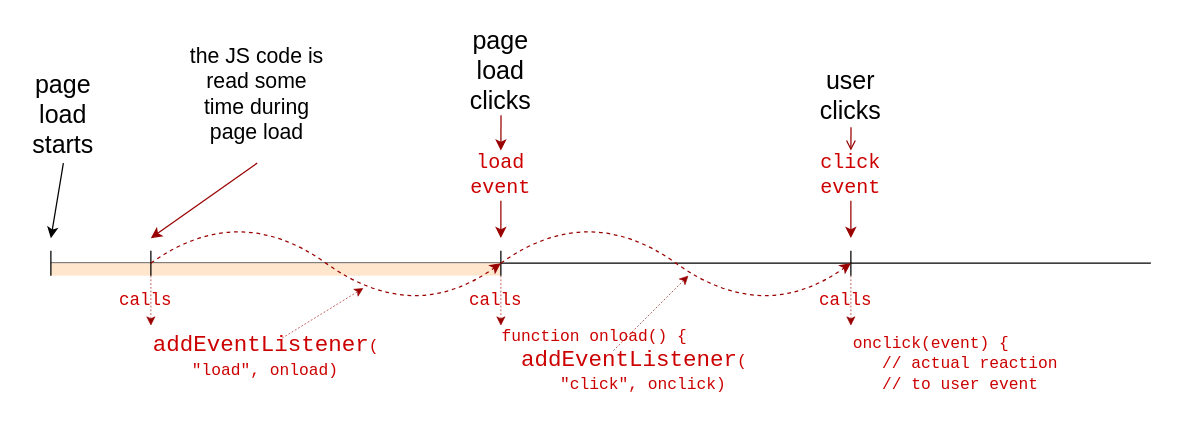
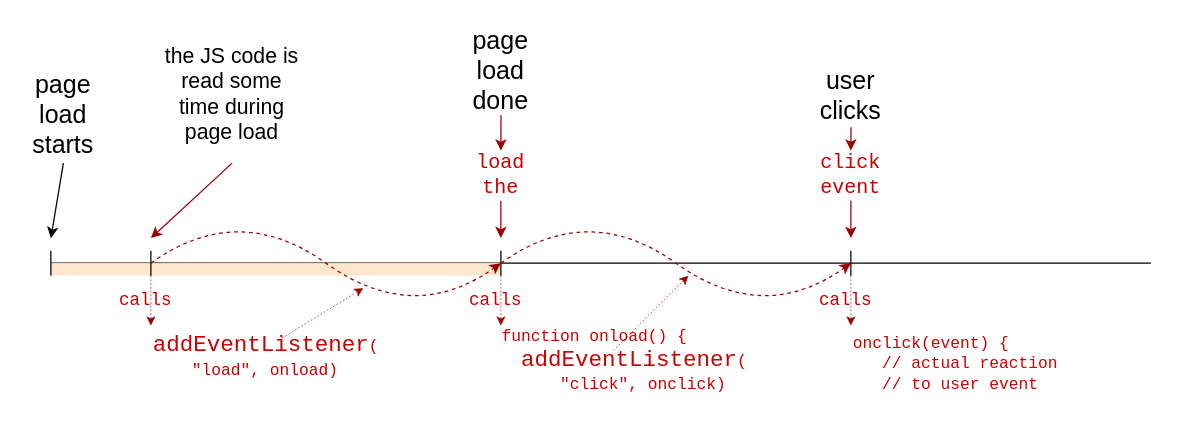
node "page load clicks": label "page load clicks" -> "page load done"
node "the JS code is read some time during page load": moved (257, 94) -> (232, 94)
edge "user clicks" -> "click event": arrowhead open -> classic
node "load event": label "load event" -> "load the"
